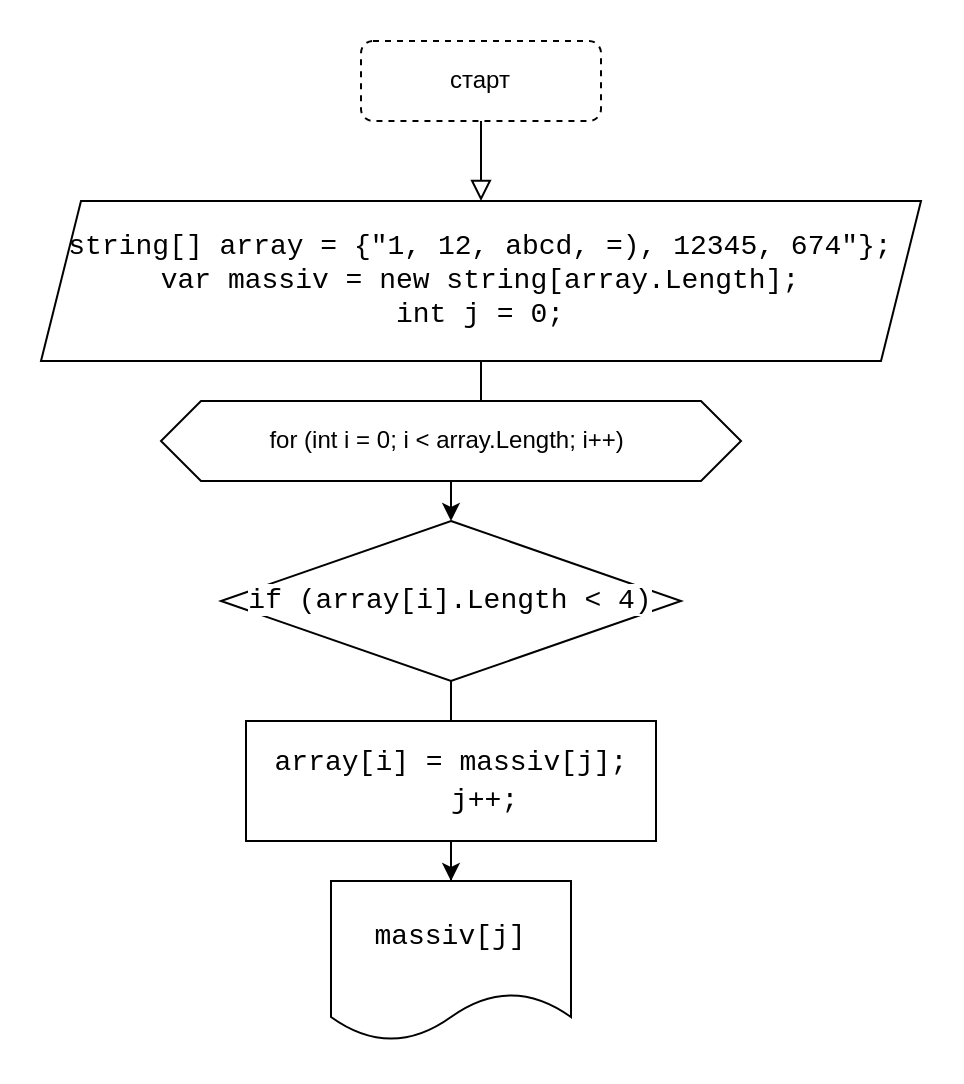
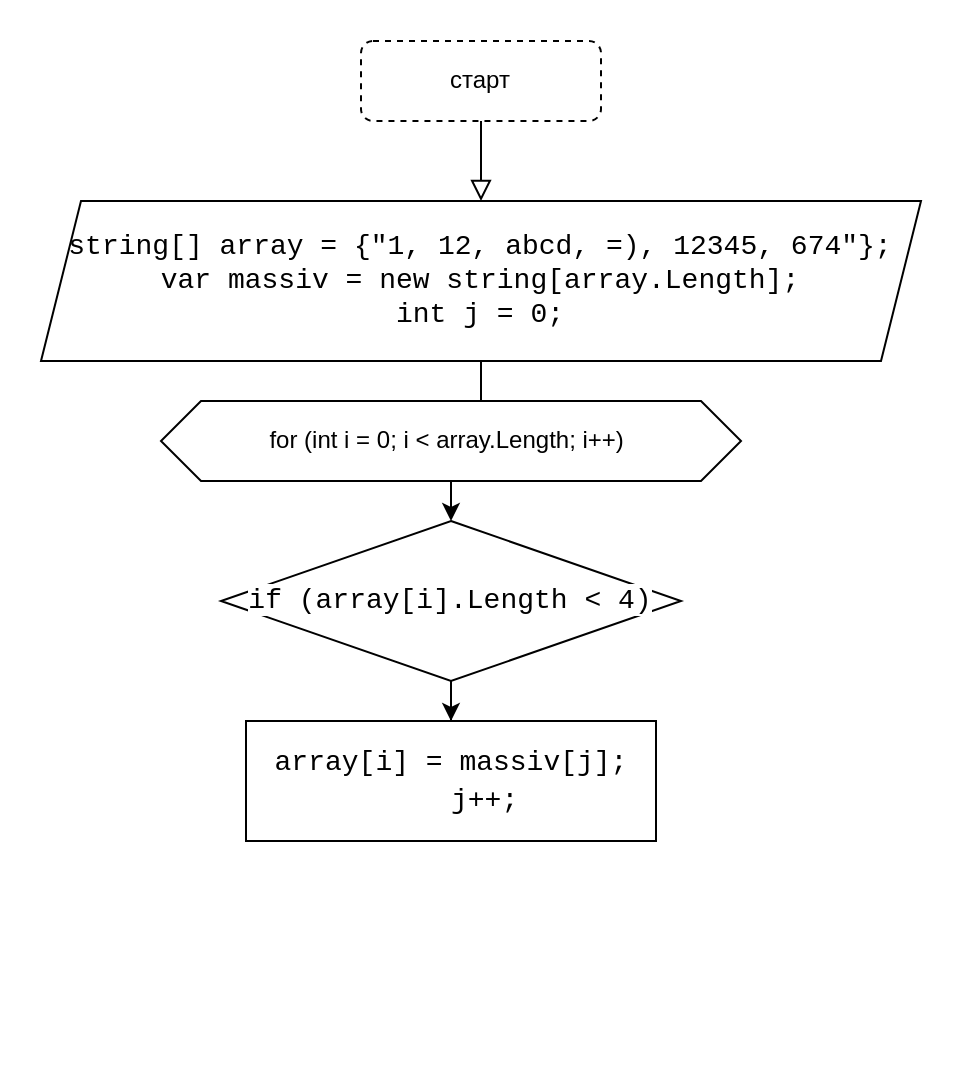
edge "if (array[i].Length < 4)" -- "array[i] = massiv[j]; j++;": arrowhead none -> classic
edge "array[i] = massiv[j]; j++;" -> "massiv[j]": removed
node "massiv[j]": removed
